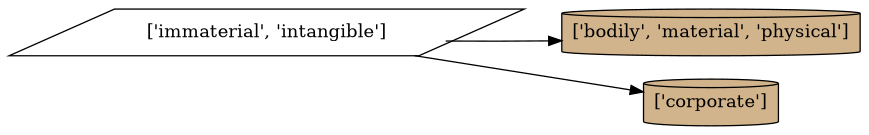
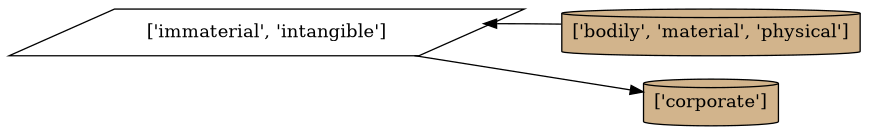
edge "['immaterial', 'intangible']" -> "['bodily', 'material', 'physical']": reversed
